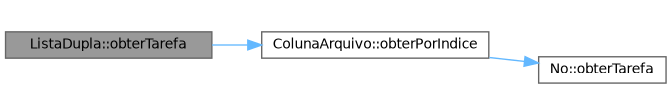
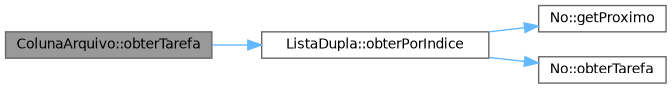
node "No::getProximo": added
node "ListaDupla::obterTarefa": label "ListaDupla::obterTarefa" -> "ColunaArquivo::obterTarefa"
node "ColunaArquivo::obterPorIndice": label "ColunaArquivo::obterPorIndice" -> "ListaDupla::obterPorIndice"
